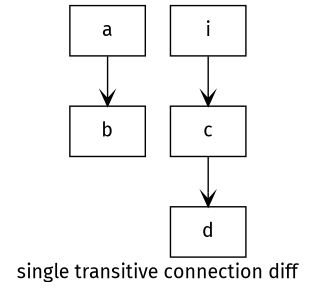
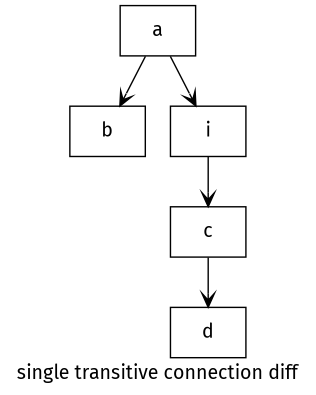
edge "a" -> "i": added
